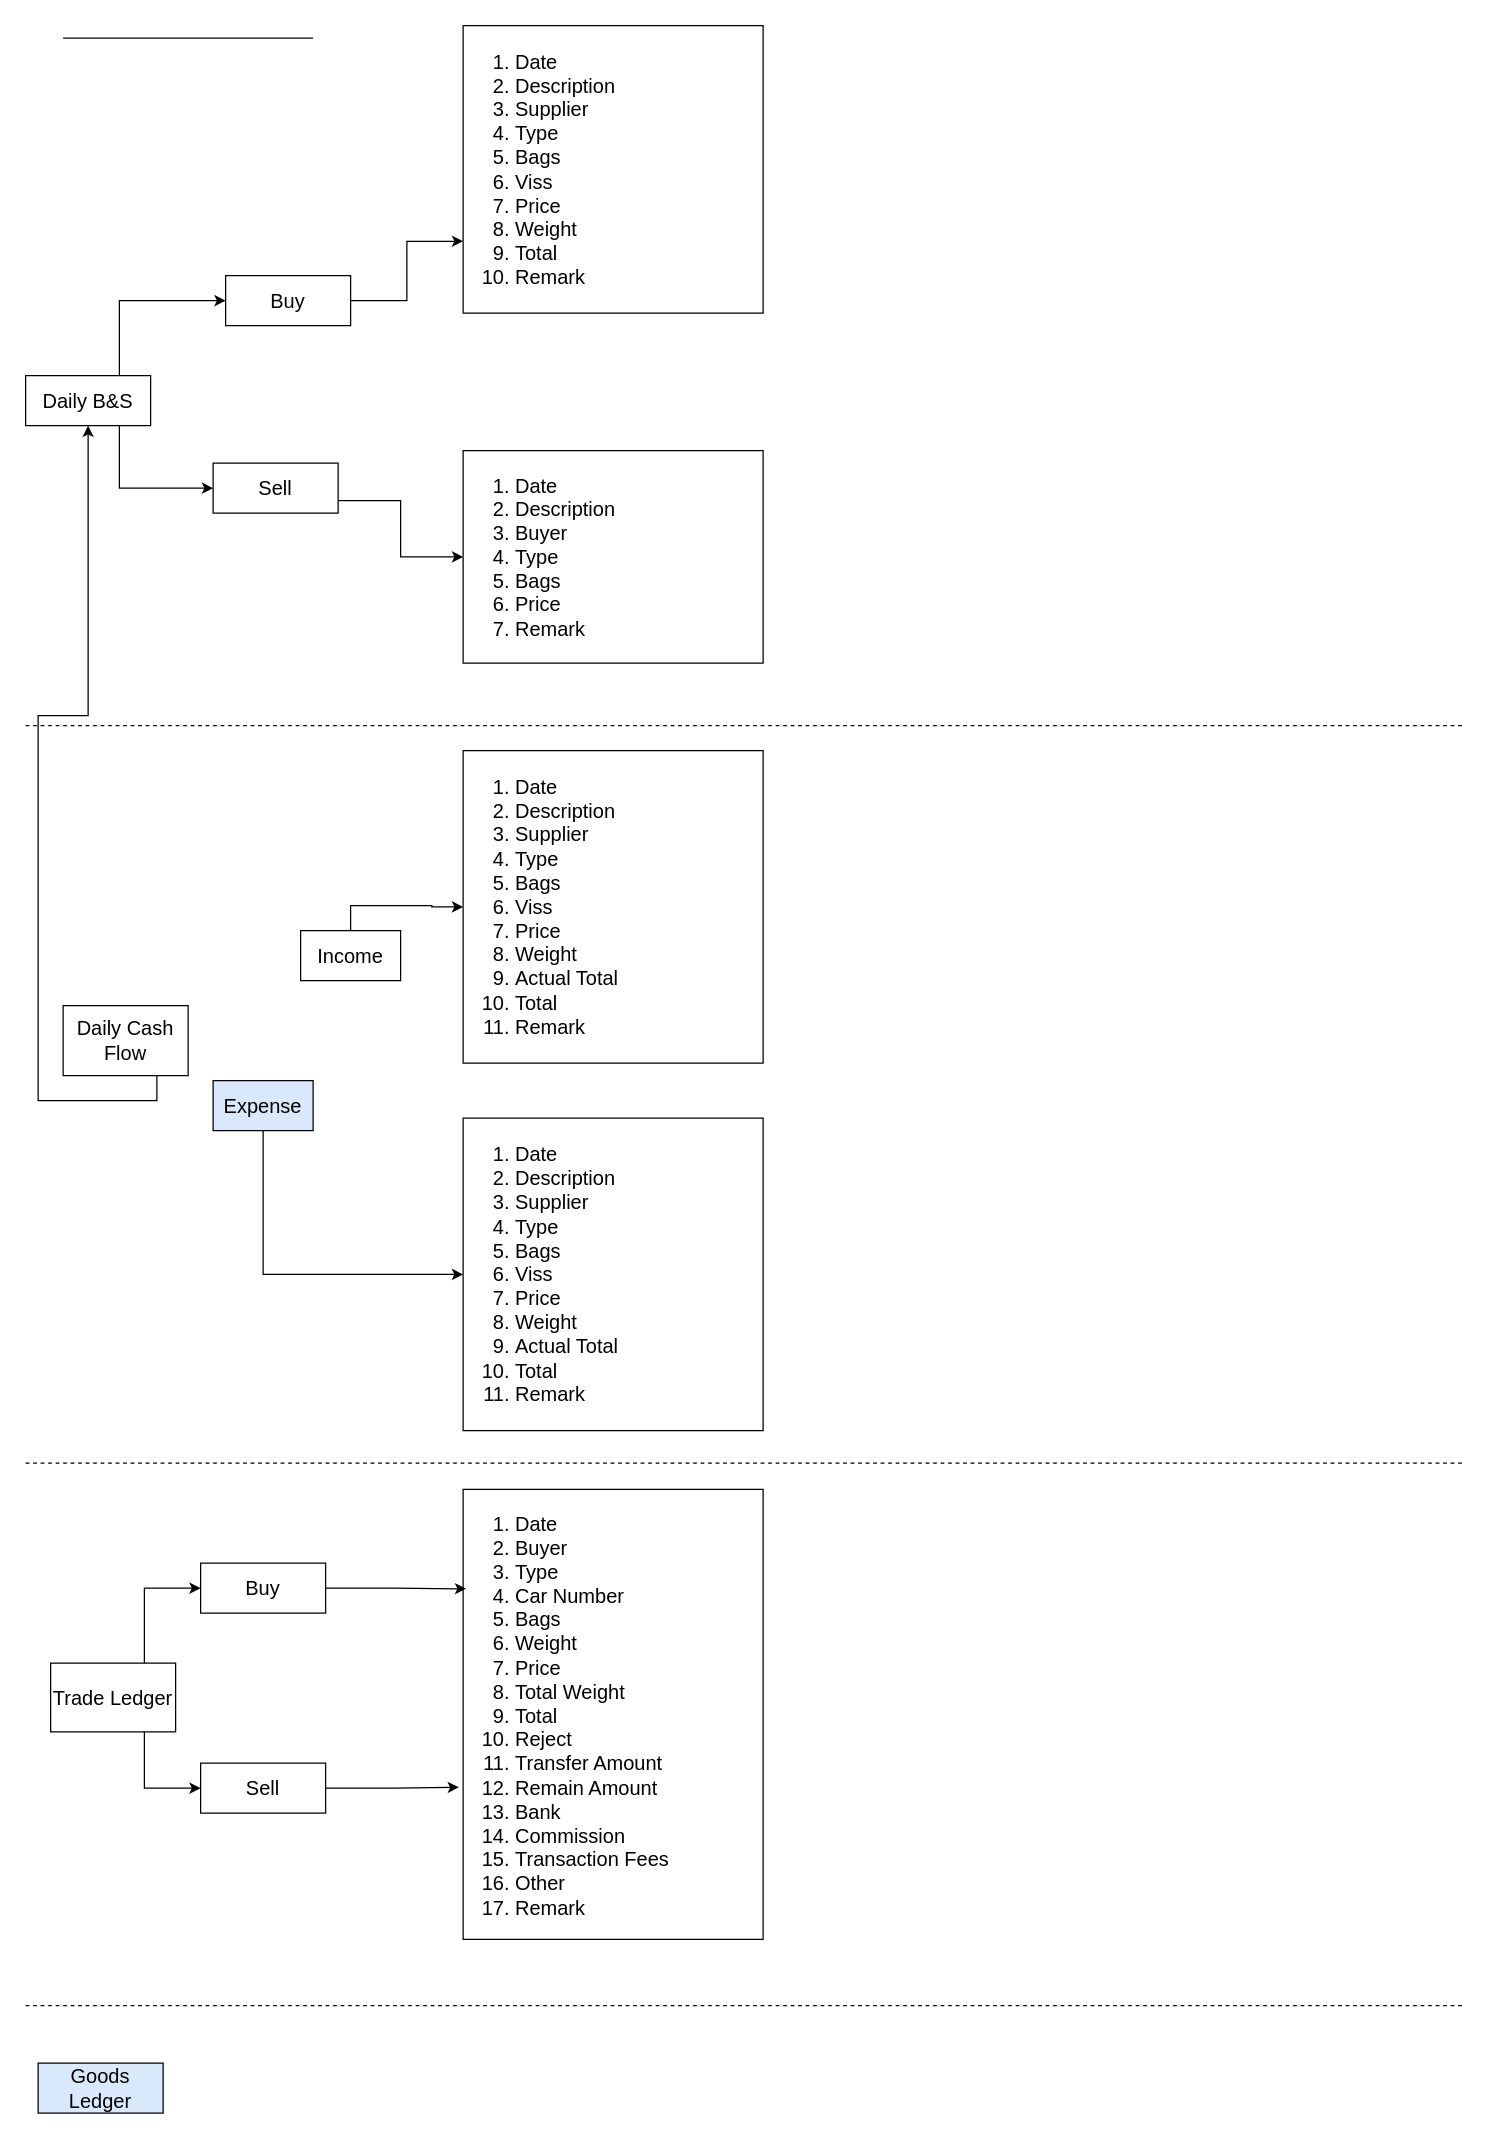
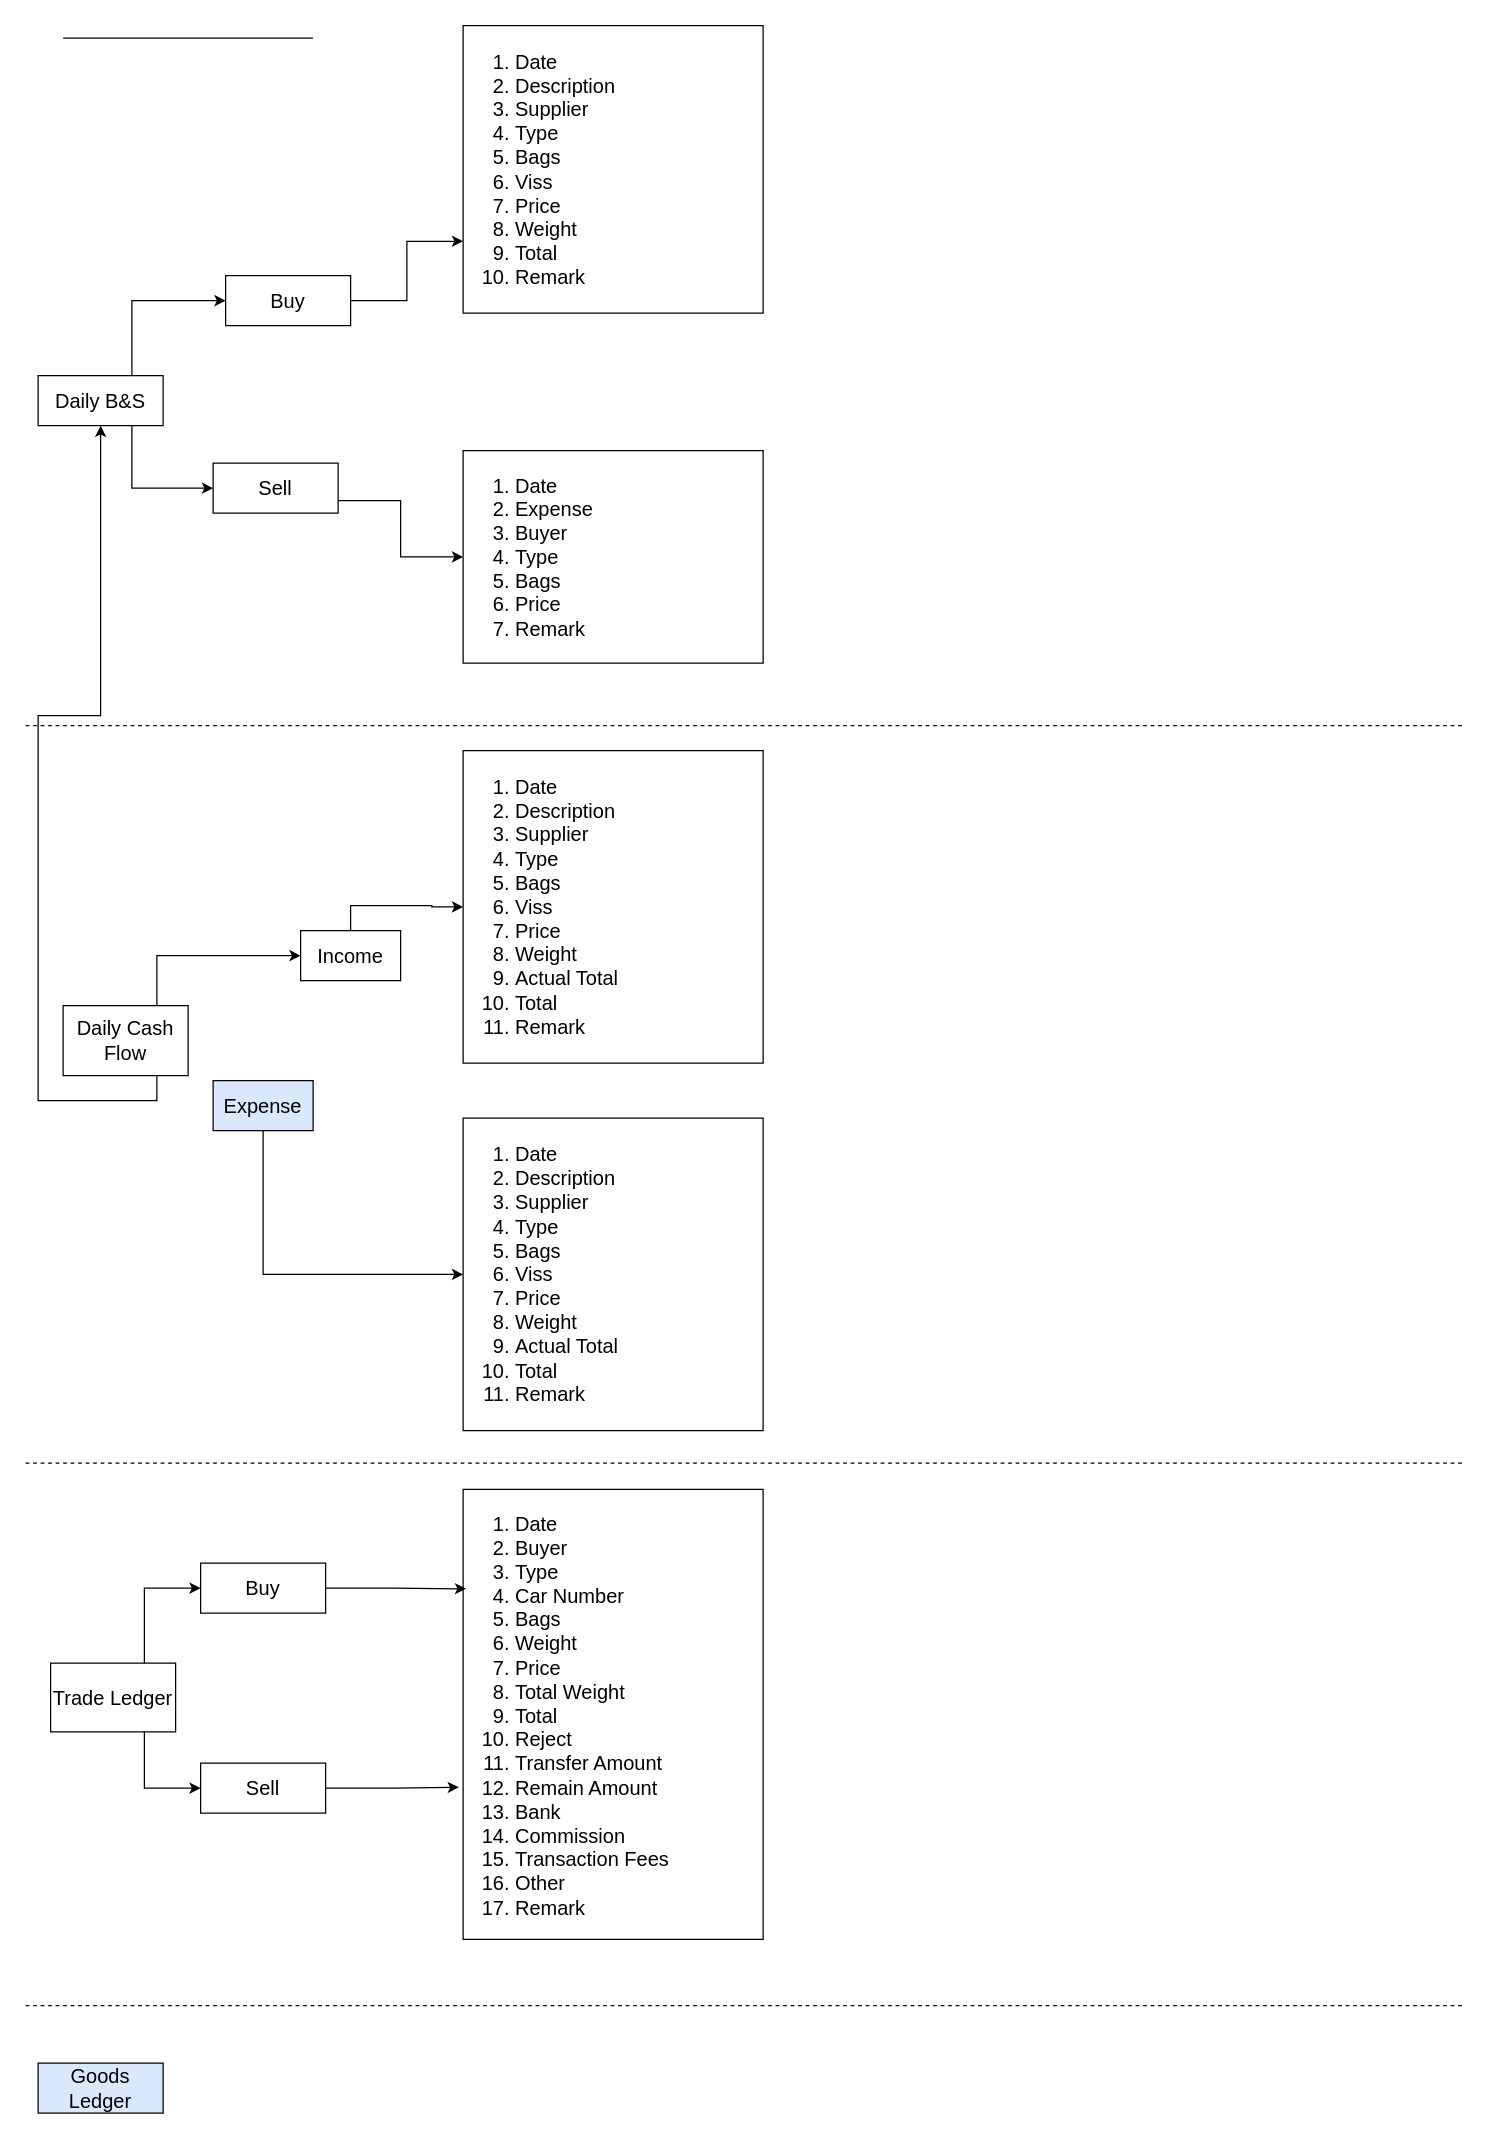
node "Daily B&S": moved (88, 401) -> (101, 401)
node "Date Description Buyer Type Bags Price Remark": label "Date Description Buyer Type Bags Price Remark" -> "Date Expense Buyer Type Bags Price Remark"
edge "Daily Cash Flow" -> "Income": added
